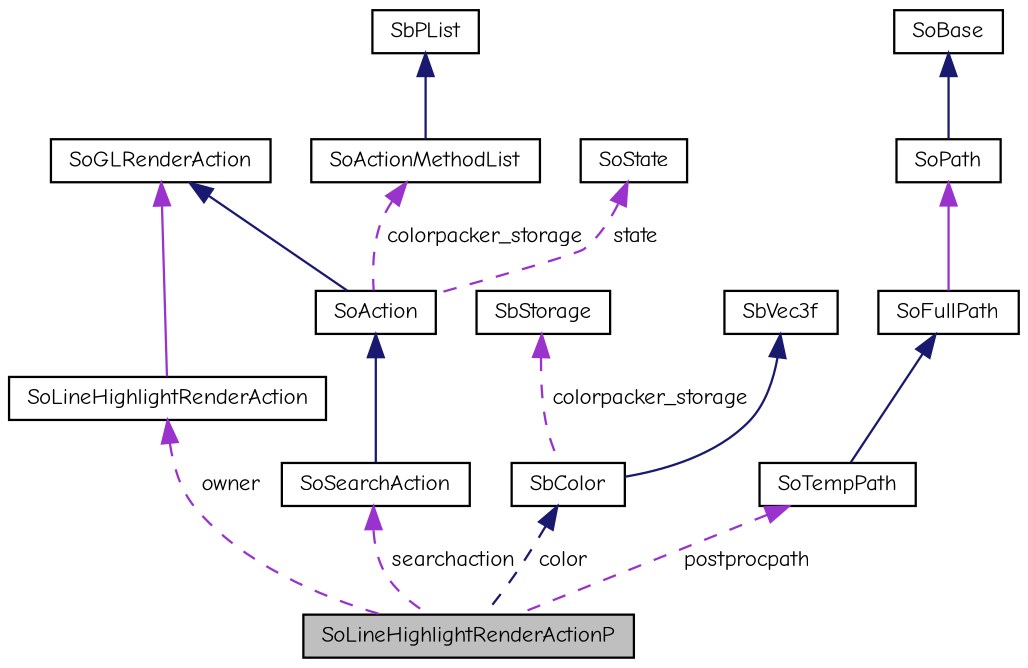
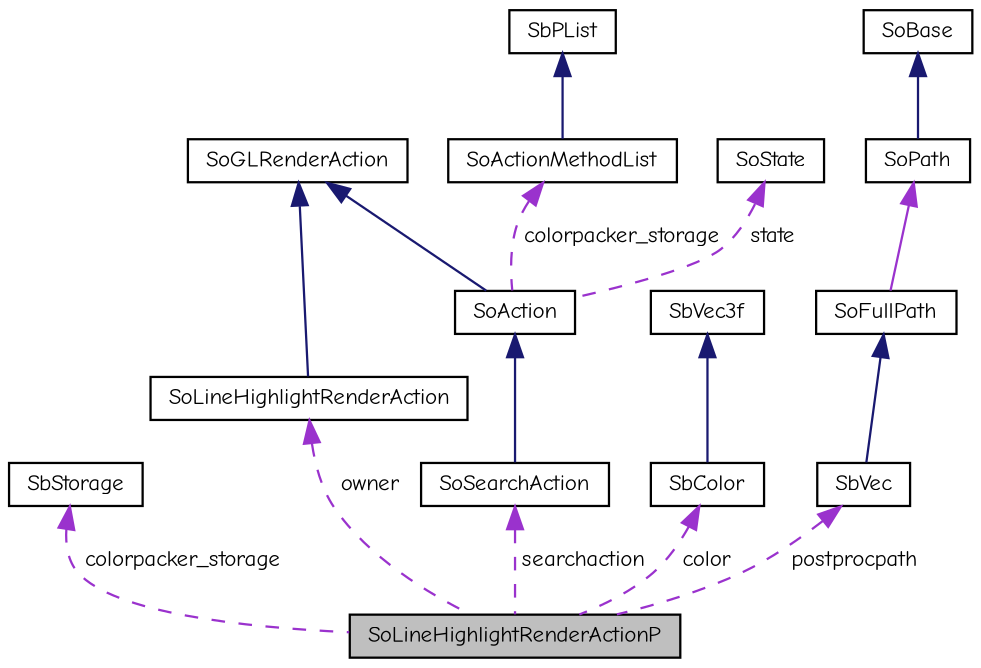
edge "SoLineHighlightRenderAction" -> "SoGLRenderAction": color darkorchid3 -> midnightblue
edge "SbColor" -> "SbStorage": now "SoLineHighlightRenderActionP" -> "SbStorage"
node "SoTempPath": label "SoTempPath" -> "SbVec"
edge "SoLineHighlightRenderActionP" -> "SbColor": color midnightblue -> darkorchid3
